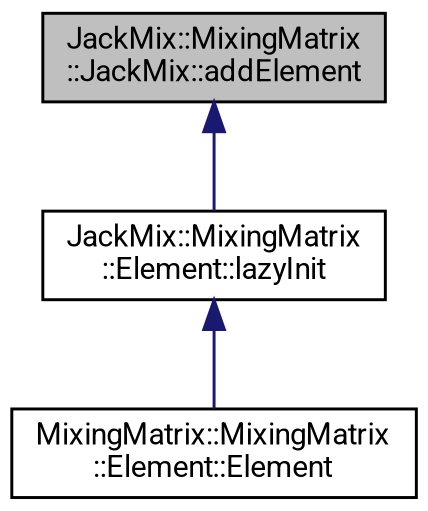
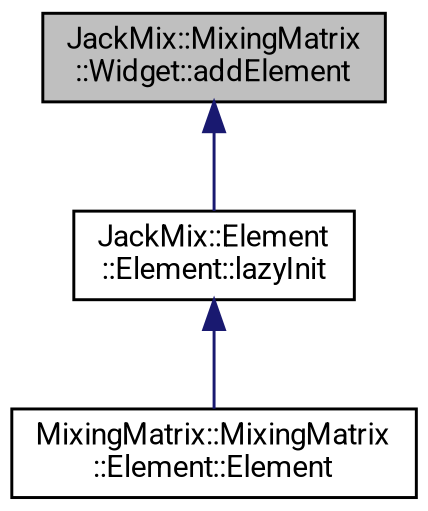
node "JackMix::MixingMatrix ::JackMix::addElement": label "JackMix::MixingMatrix ::JackMix::addElement" -> "JackMix::MixingMatrix ::Widget::addElement"
node "JackMix::MixingMatrix ::Element::lazyInit": label "JackMix::MixingMatrix ::Element::lazyInit" -> "JackMix::Element ::Element::lazyInit"
